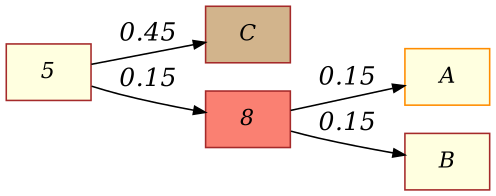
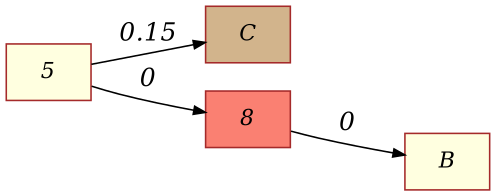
edge "5" -> "C": label "0.45" -> "0.15"
node "A": removed
edge "5" -> "8": label "0.15" -> "0"
edge "8" -> "B": label "0.15" -> "0"
